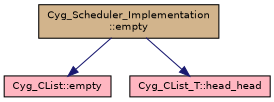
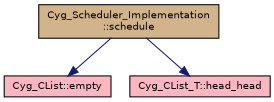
node "Cyg_Scheduler_Implementation ::empty": label "Cyg_Scheduler_Implementation ::empty" -> "Cyg_Scheduler_Implementation ::schedule"
